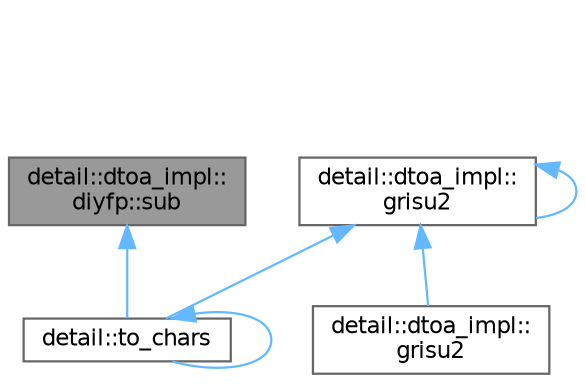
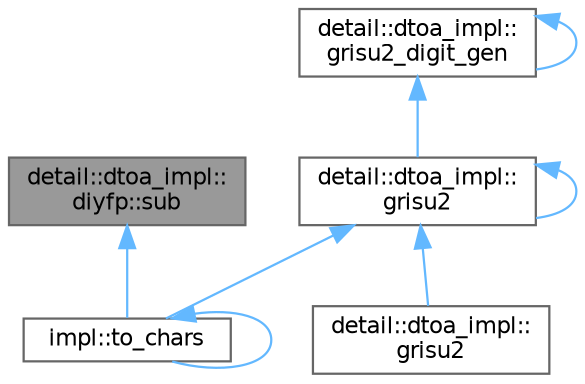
node "detail::dtoa_impl:: grisu2_digit_gen": added
node "detail::to_chars": label "detail::to_chars" -> "impl::to_chars"
